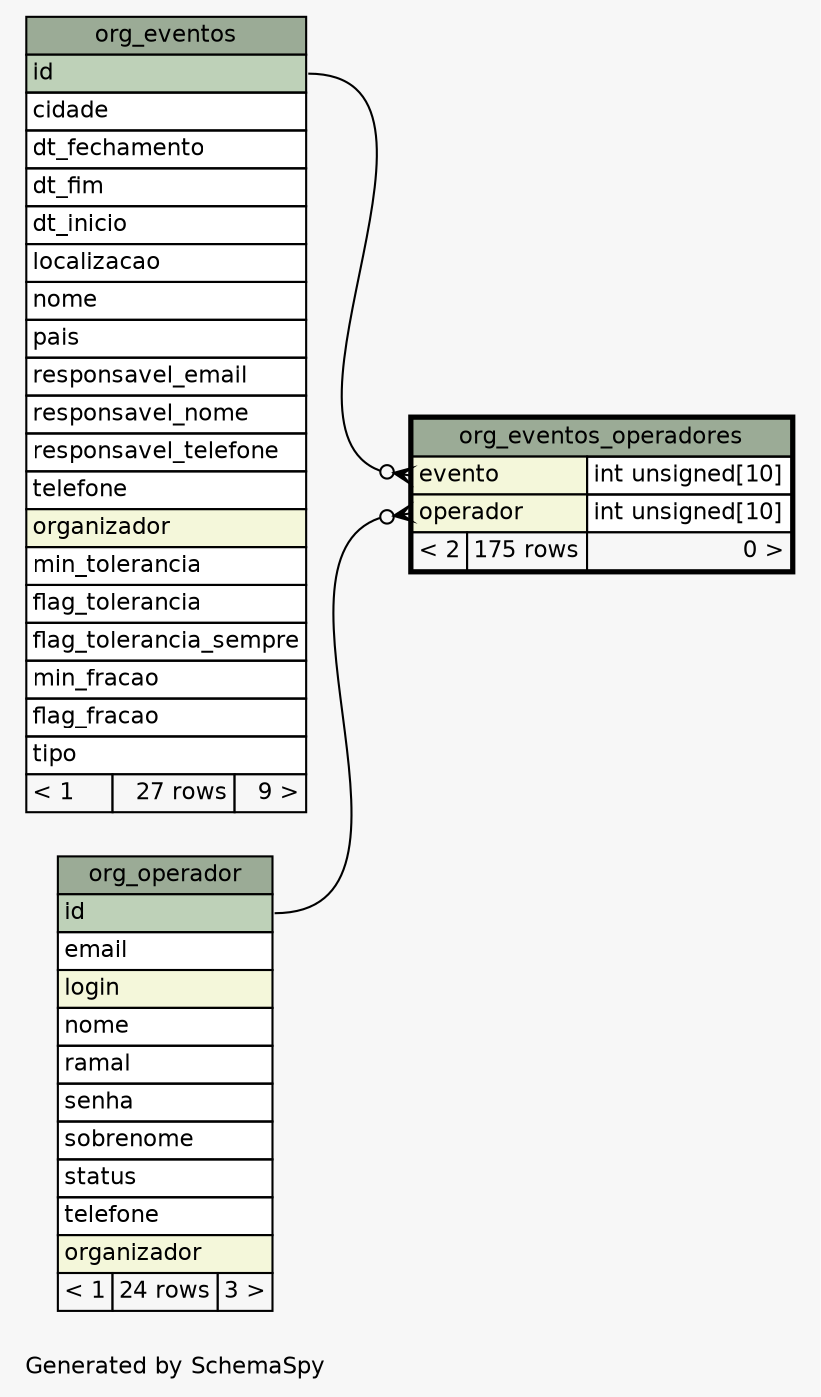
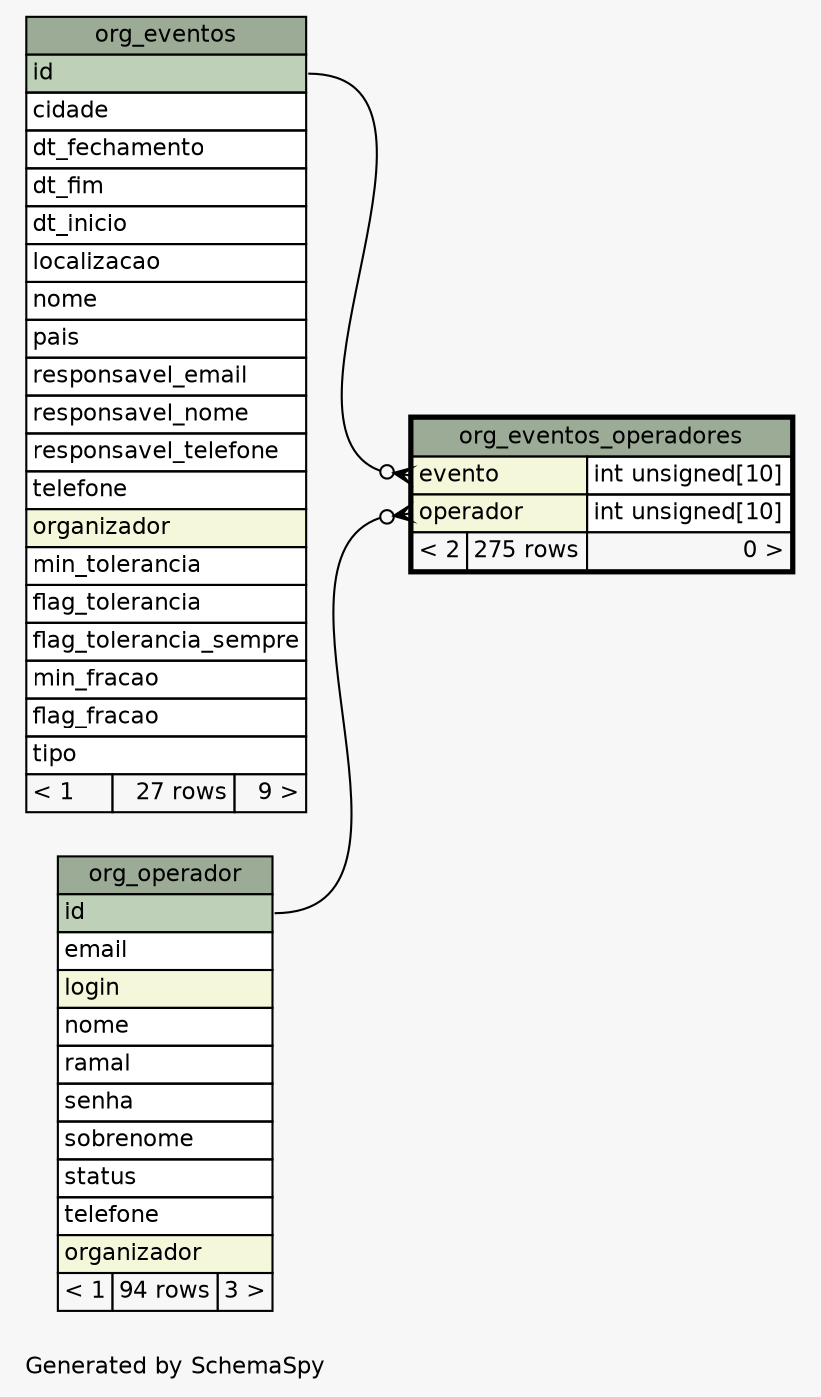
node "org_eventos_operadores": text "175 rows" -> "275 rows"
node "org_operador": text "24 rows" -> "94 rows"
